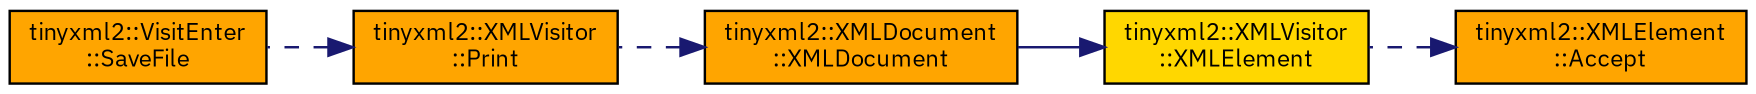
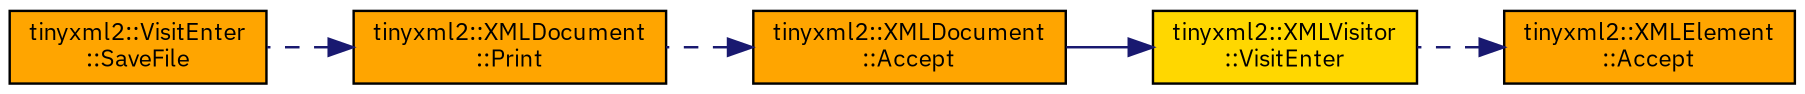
node "tinyxml2::XMLVisitor ::Print": label "tinyxml2::XMLVisitor ::Print" -> "tinyxml2::XMLDocument ::Print"
node "tinyxml2::XMLDocument ::XMLDocument": label "tinyxml2::XMLDocument ::XMLDocument" -> "tinyxml2::XMLDocument ::Accept"
node "tinyxml2::XMLVisitor ::XMLElement": label "tinyxml2::XMLVisitor ::XMLElement" -> "tinyxml2::XMLVisitor ::VisitEnter"
